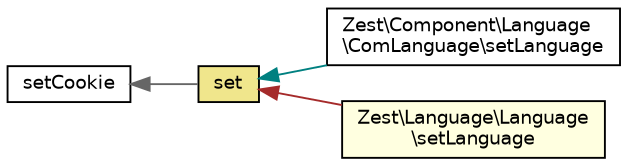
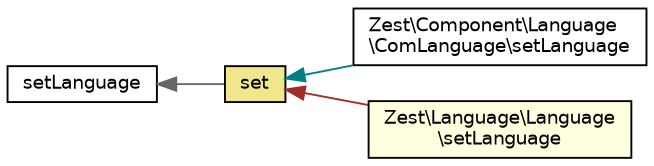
node "setCookie": label "setCookie" -> "setLanguage"
